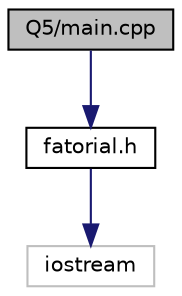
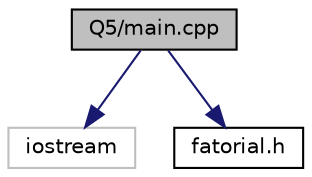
edge "fatorial.h" -> "iostream": now "Q5/main.cpp" -> "iostream"
